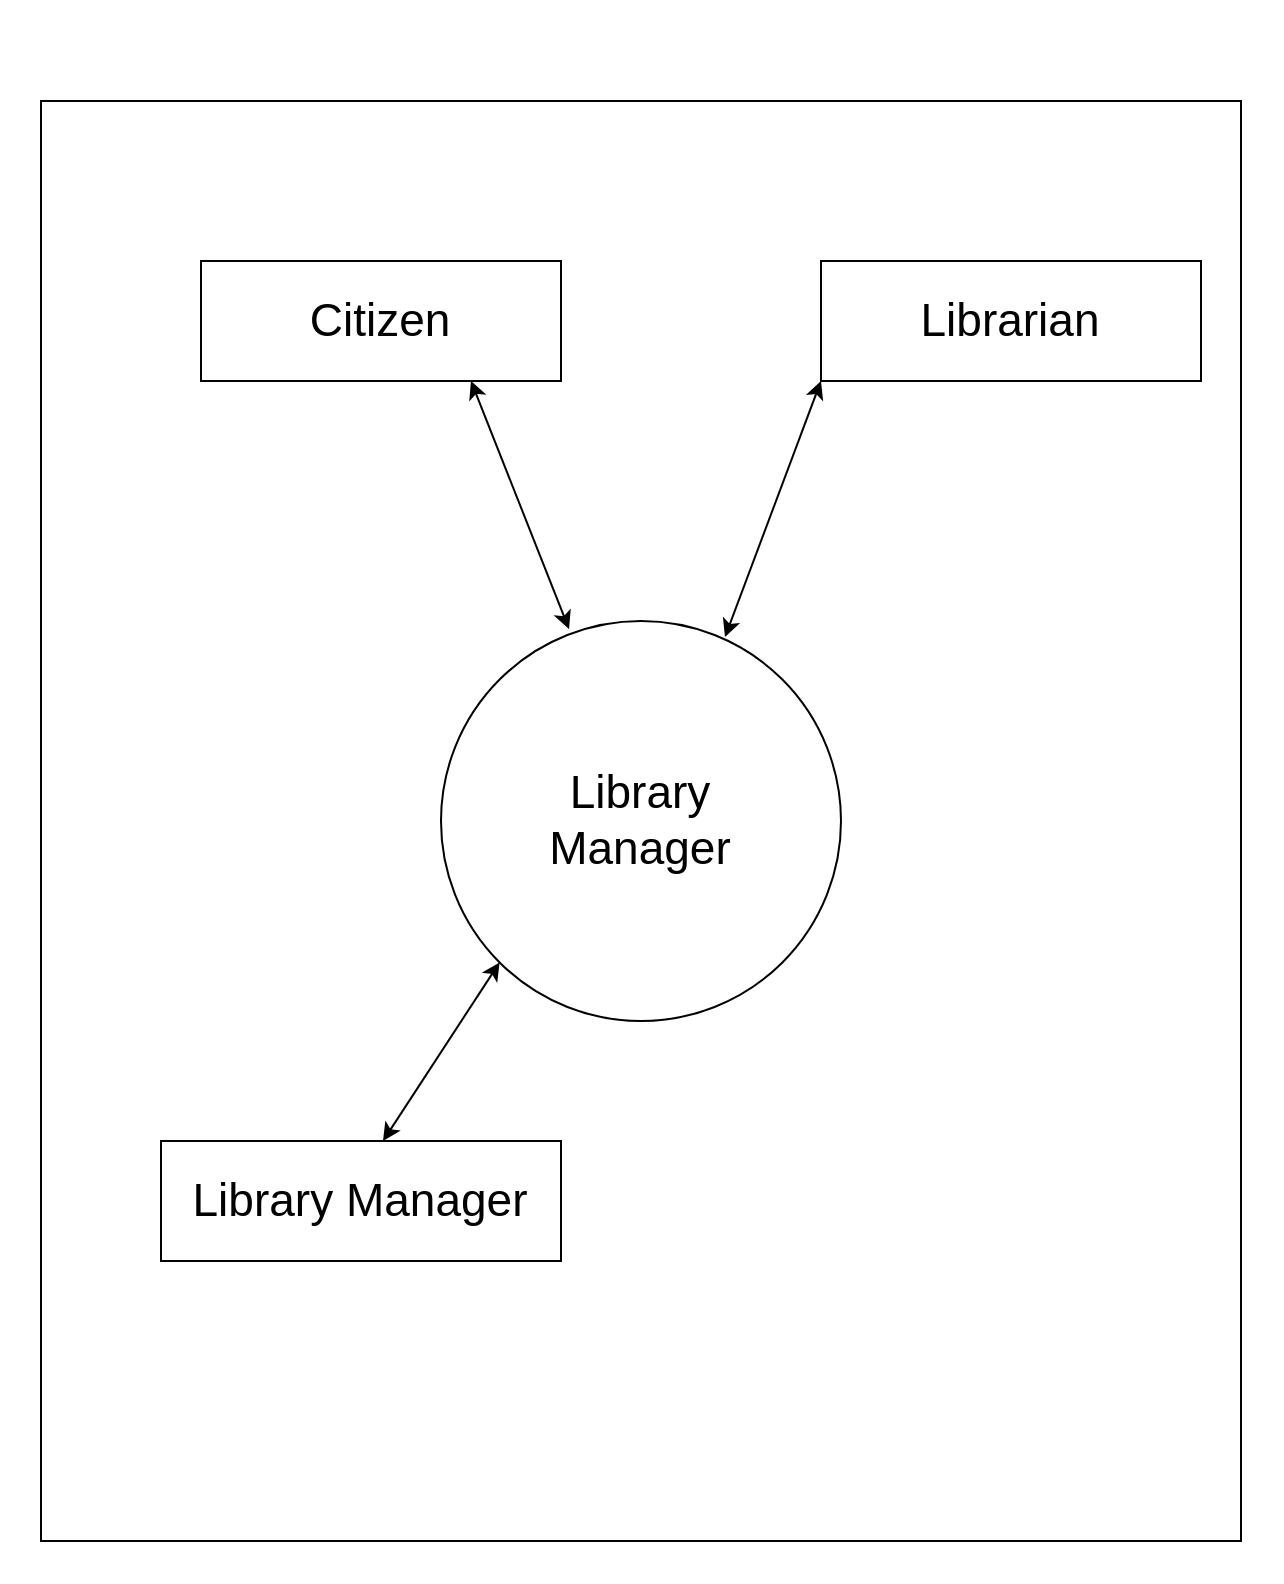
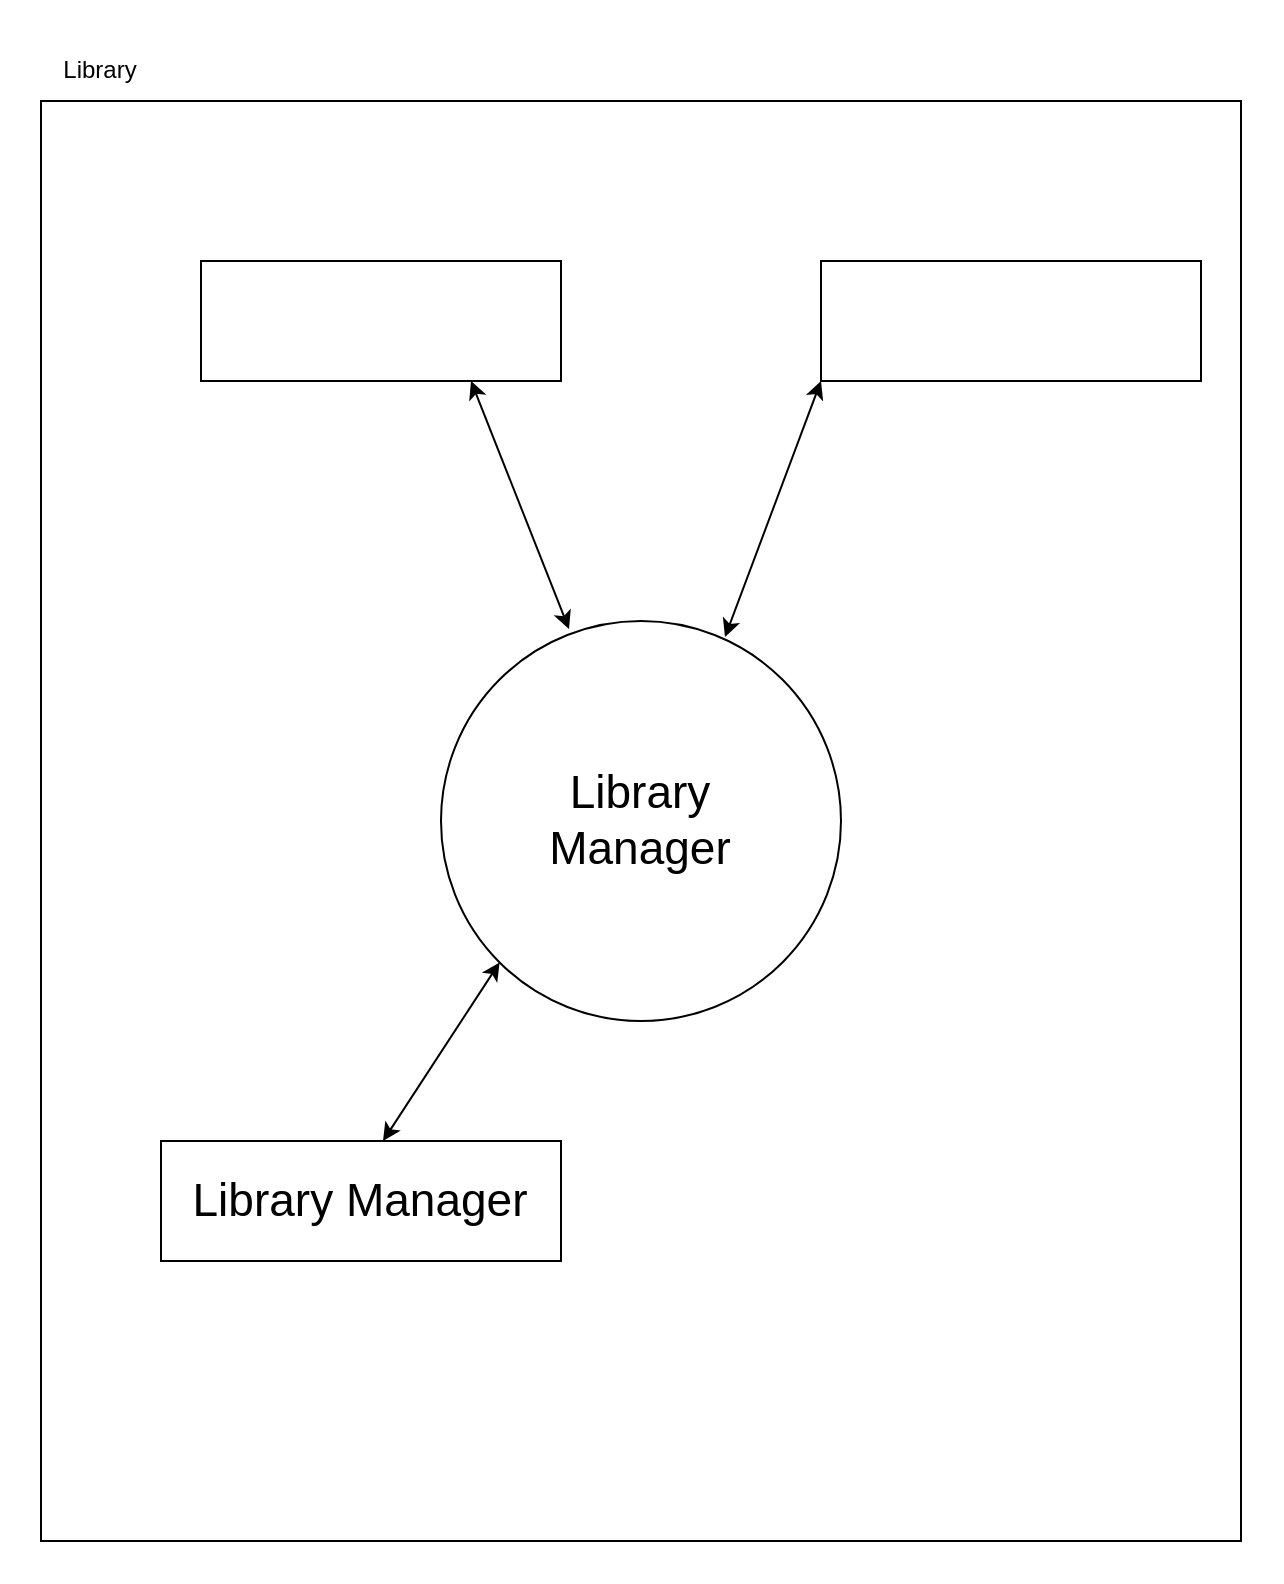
node "Library": added
node "Citizen": removed
node "Librarian": removed
